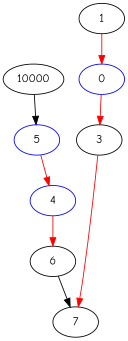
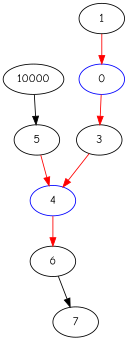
node "5": color blue -> black
edge "3" -> "7": now "3" -> "4"
